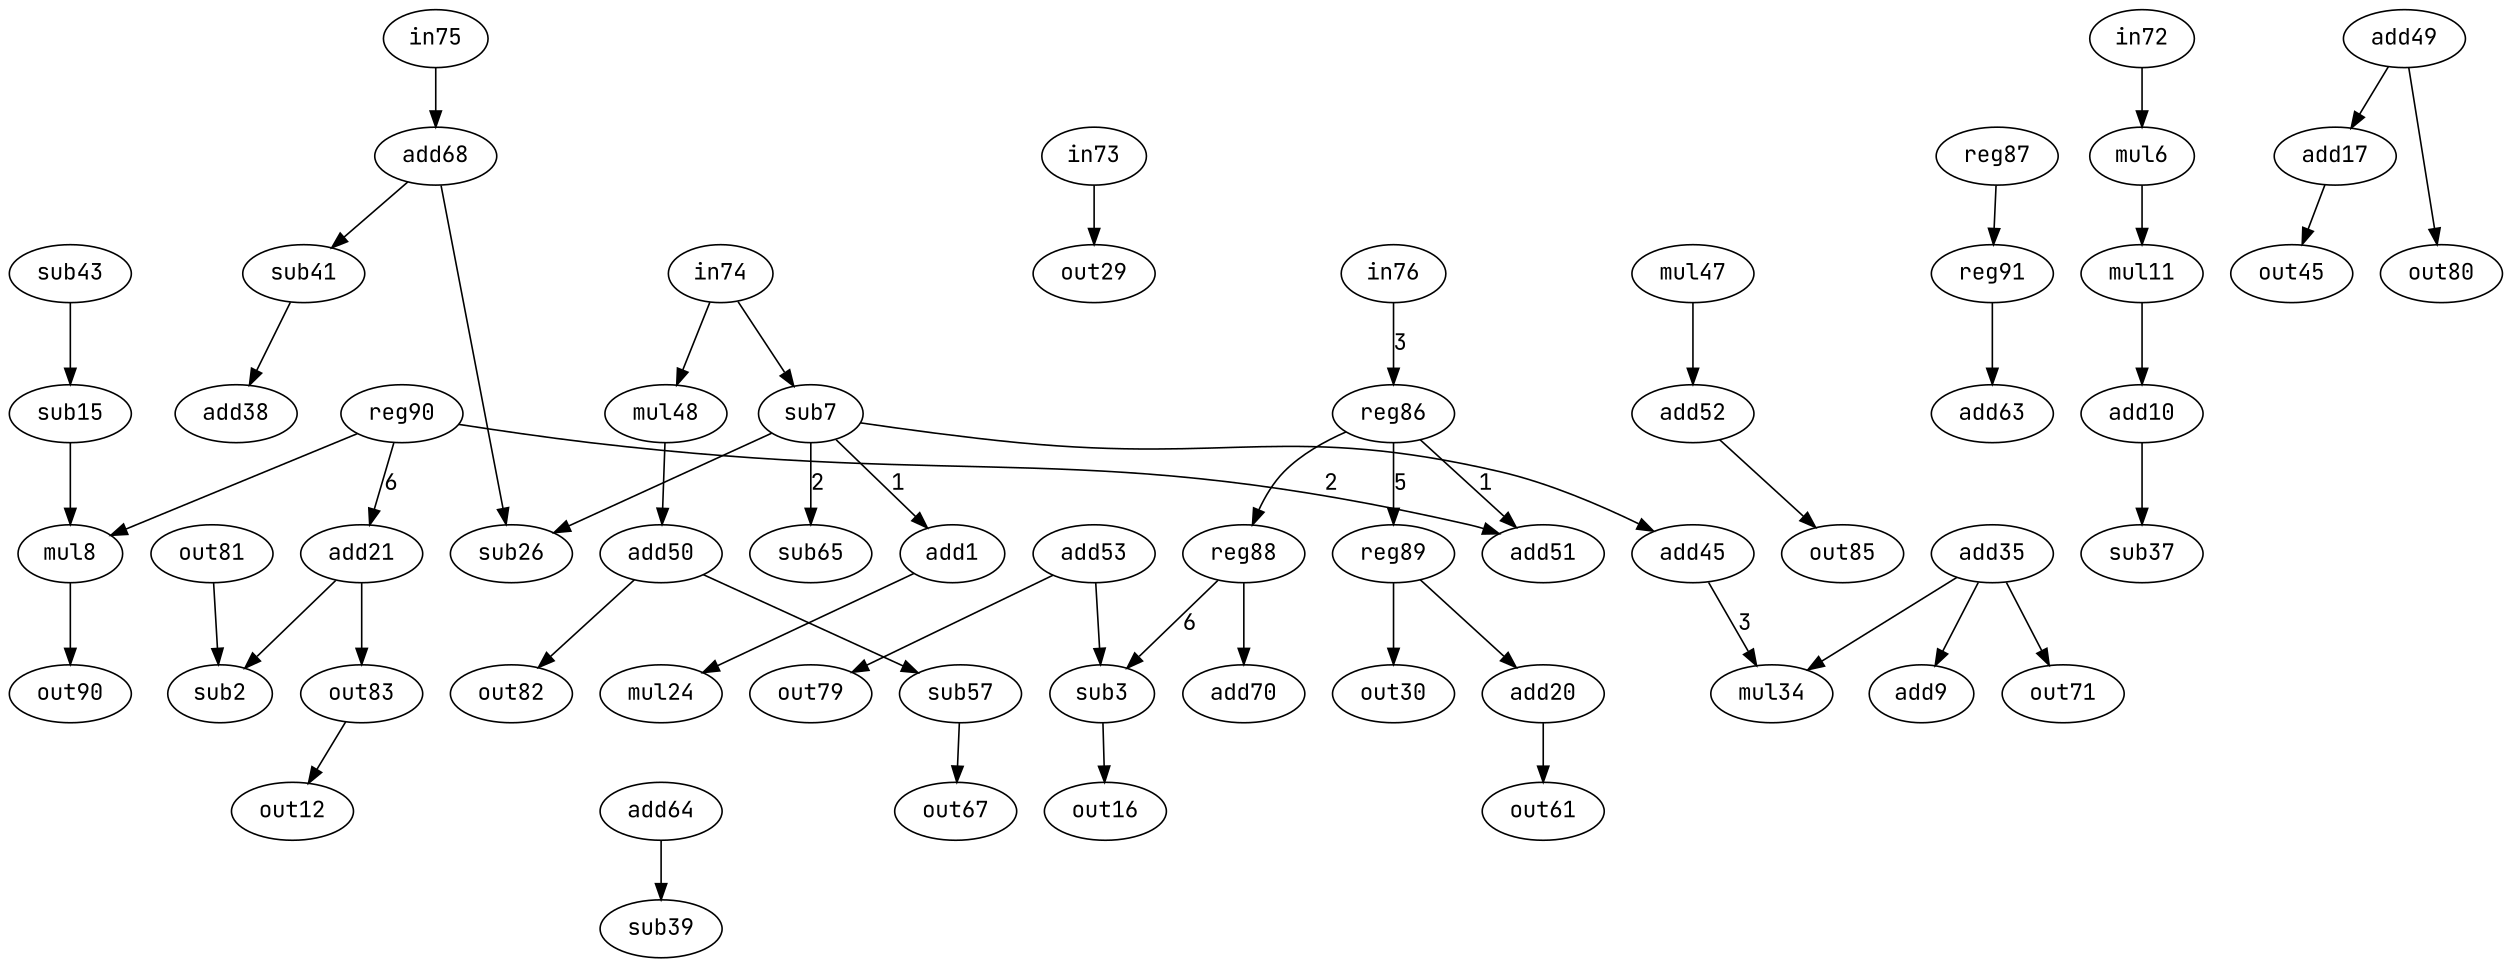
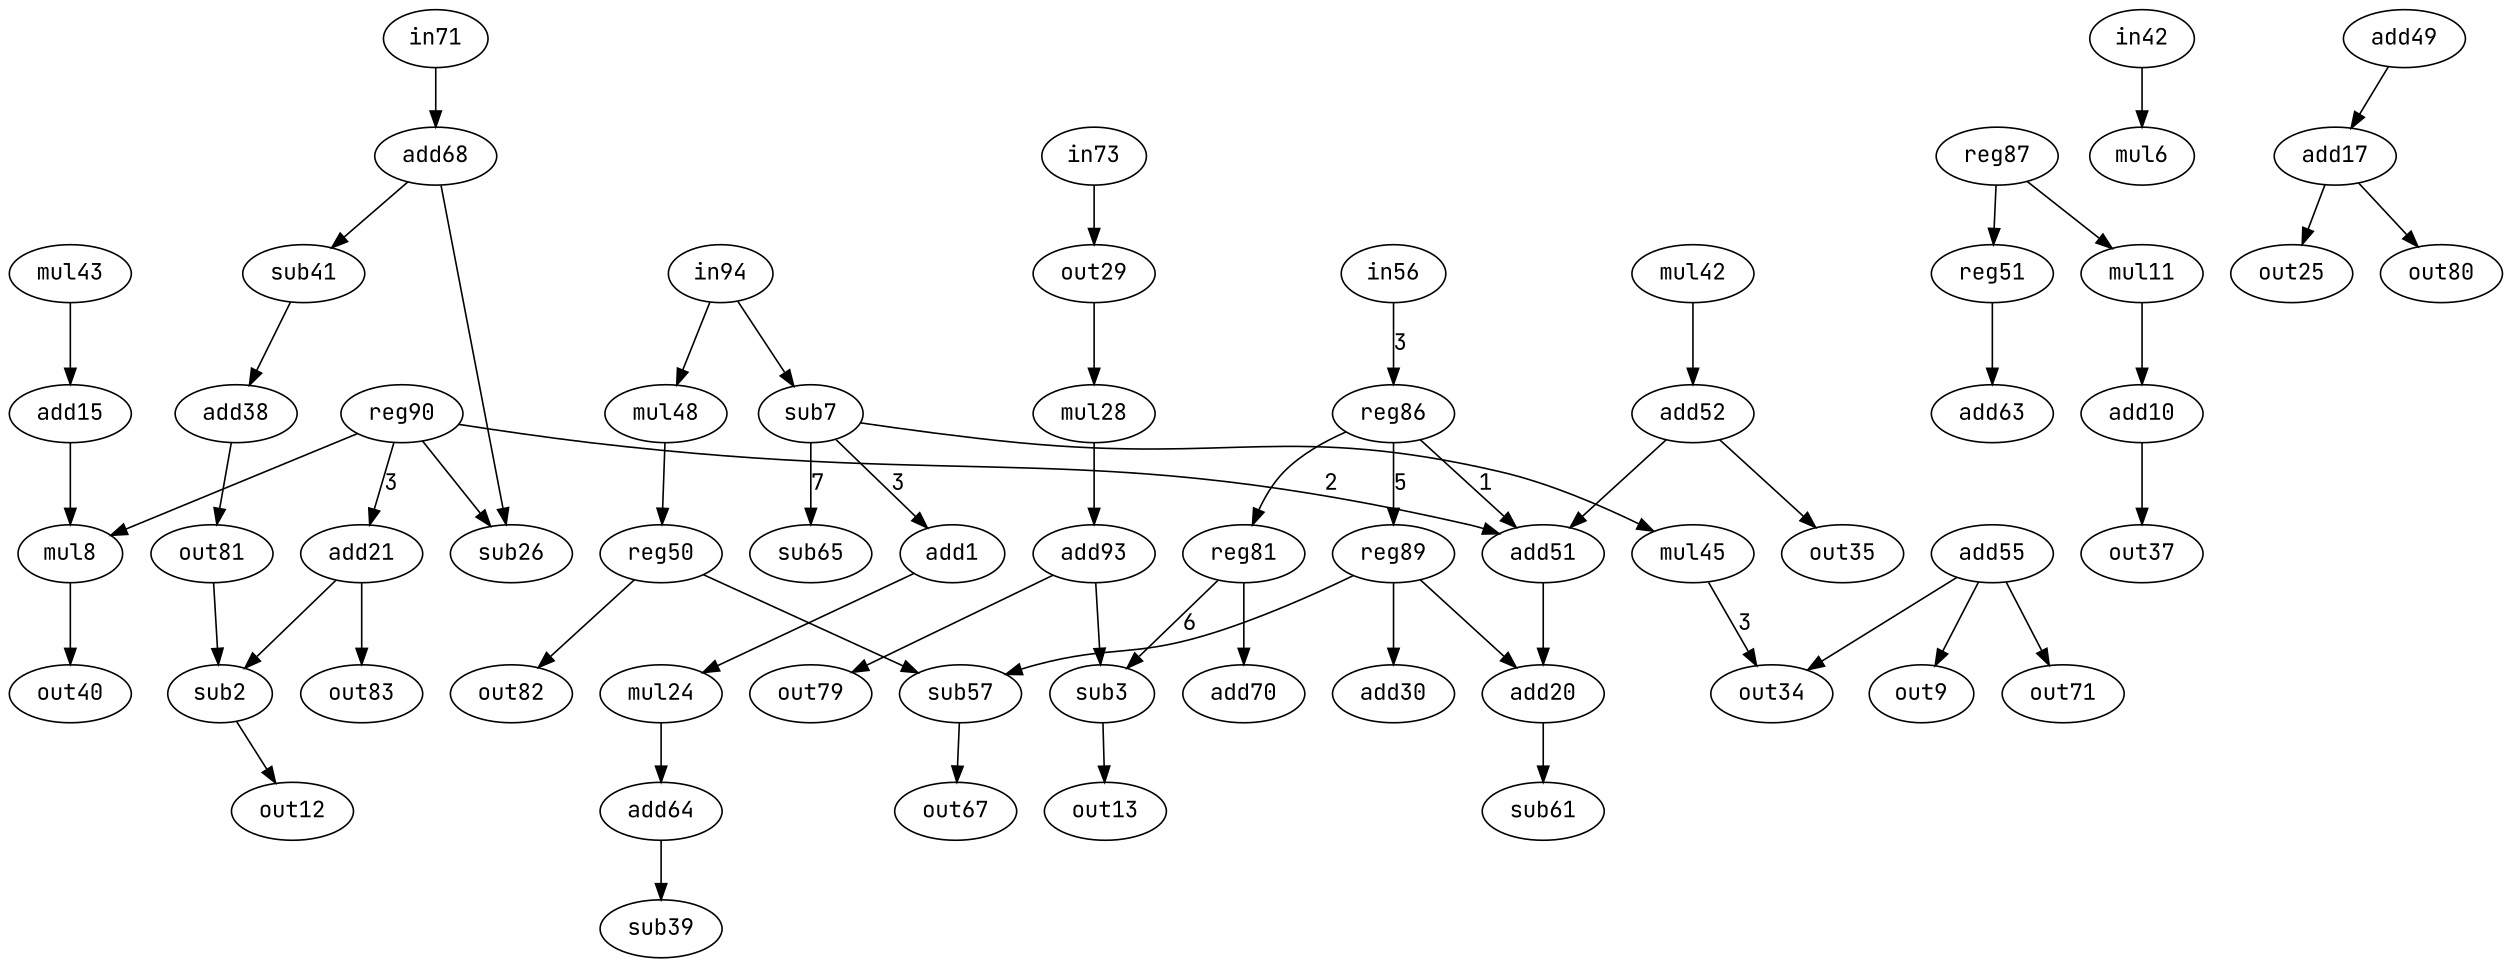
node "in75": label "in75" -> "in71"
node "in72": label "in72" -> "in42"
edge "add49" -> "out80": now "add17" -> "out80"
edge "mul6" -> "mul11": now "reg87" -> "mul11"
node "sub43": label "sub43" -> "mul43"
node "in74": label "in74" -> "in94"
node "in76": label "in76" -> "in56"
node "mul47": label "mul47" -> "mul42"
node "reg91": label "reg91" -> "reg51"
node "out45": label "out45" -> "out25"
node "sub15": label "sub15" -> "add15"
node "mul28": added
edge "add38" -> "out81": added
edge "sub7" -> "sub26": now "reg90" -> "sub26"
edge "add52" -> "add51": added
edge "reg90" -> "add21": label "6" -> "3"
edge "sub7" -> "sub65": label "2" -> "7"
edge "sub7" -> "add1": label "1" -> "3"
node "add50": label "add50" -> "reg50"
node "add53": label "add53" -> "add93"
node "reg88": label "reg88" -> "reg81"
node "add45": label "add45" -> "mul45"
node "out85": label "out85" -> "out35"
node "add35": label "add35" -> "add55"
node "sub37": label "sub37" -> "out37"
edge "add51" -> "add20": added
edge "reg89" -> "sub57": added
node "out90": label "out90" -> "out40"
node "out30": label "out30" -> "add30"
node "mul34": label "mul34" -> "out34"
node "add9": label "add9" -> "out9"
edge "mul24" -> "add64": added
edge "out83" -> "out12": now "sub2" -> "out12"
node "out16": label "out16" -> "out13"
node "out61": label "out61" -> "sub61"
